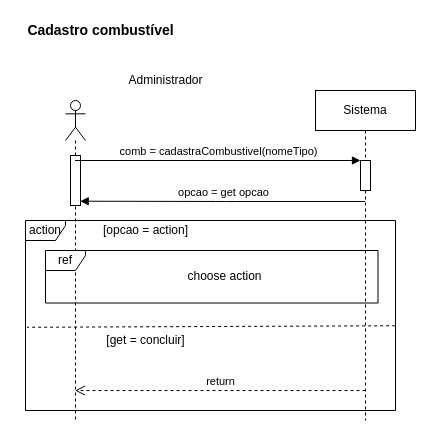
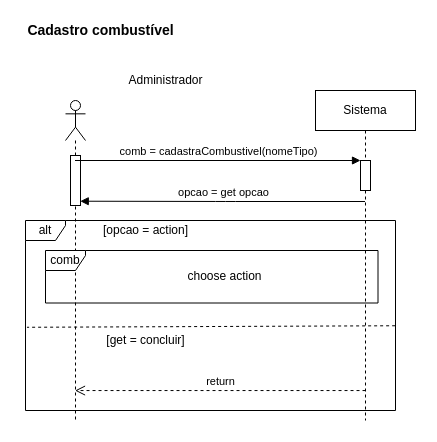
node "action": label "action" -> "alt"
node "ref": label "ref" -> "comb"
